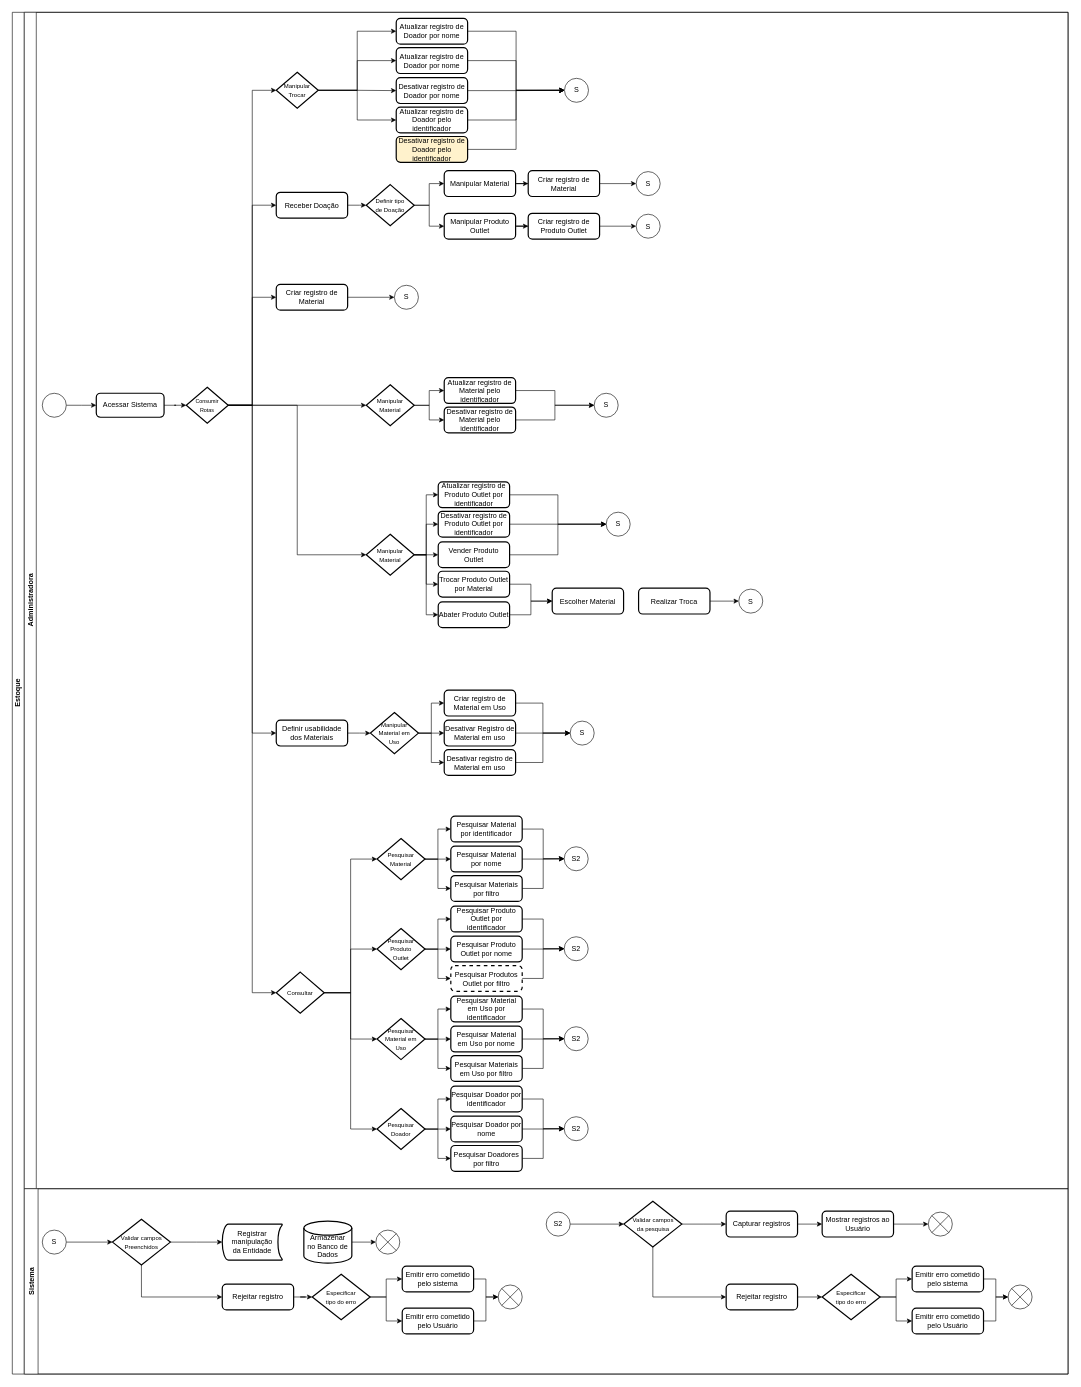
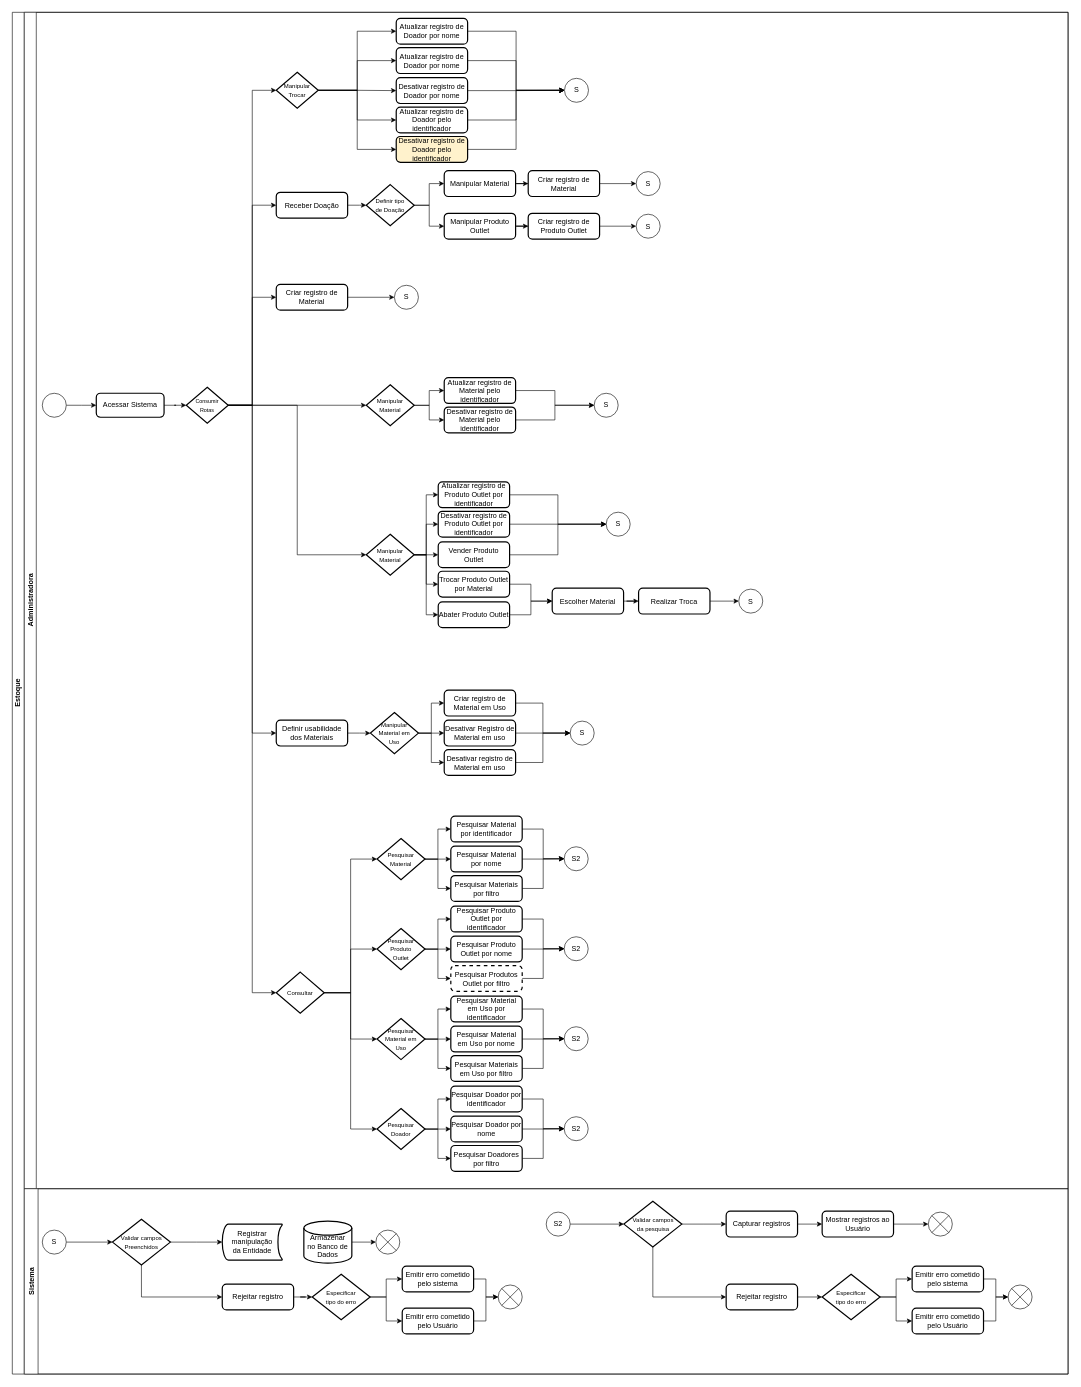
edge "Manipular Trocar" -> "Desativar registro de Doador pelo identificador": added
edge "Escolher Material" -> "Realizar Troca": added
